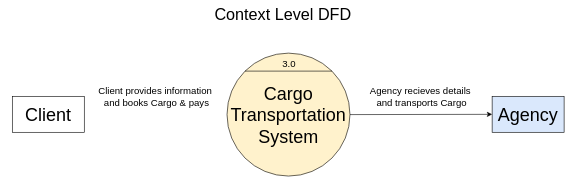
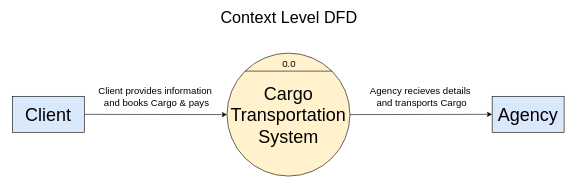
node "Context Level DFD": moved (283, 15) -> (289, 18)
node "3.0": label "3.0" -> "0.0"
node "Client": fillcolor #ffffff -> #dae8fc
edge "Client" -> "Cargo Transportation System": added
